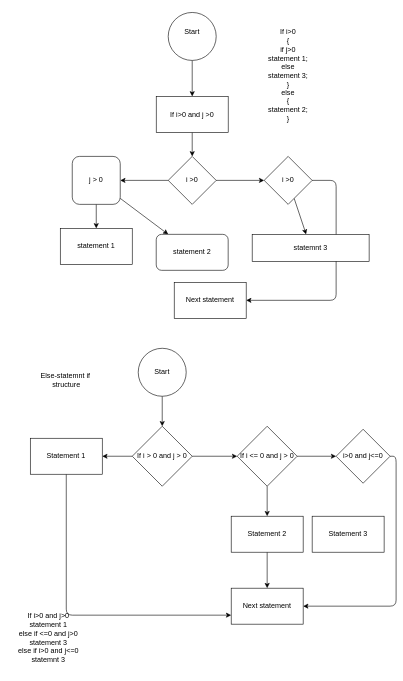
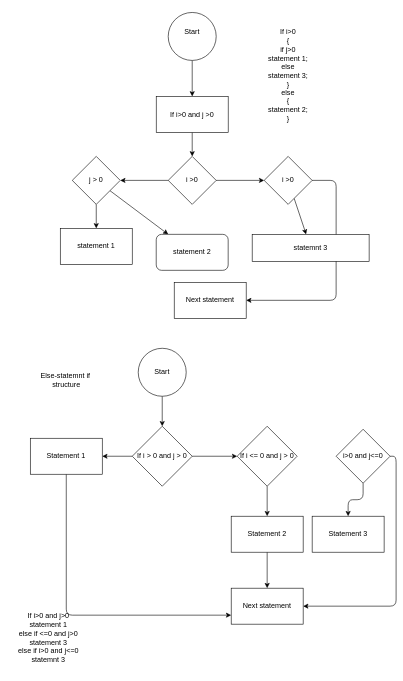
node "j > 0": shape rounded rectangle -> diamond
edge "If i <= 0 and j > 0" -> "i>0 and j<=0": removed
edge "i>0 and j<=0" -> "Statement 3": added
